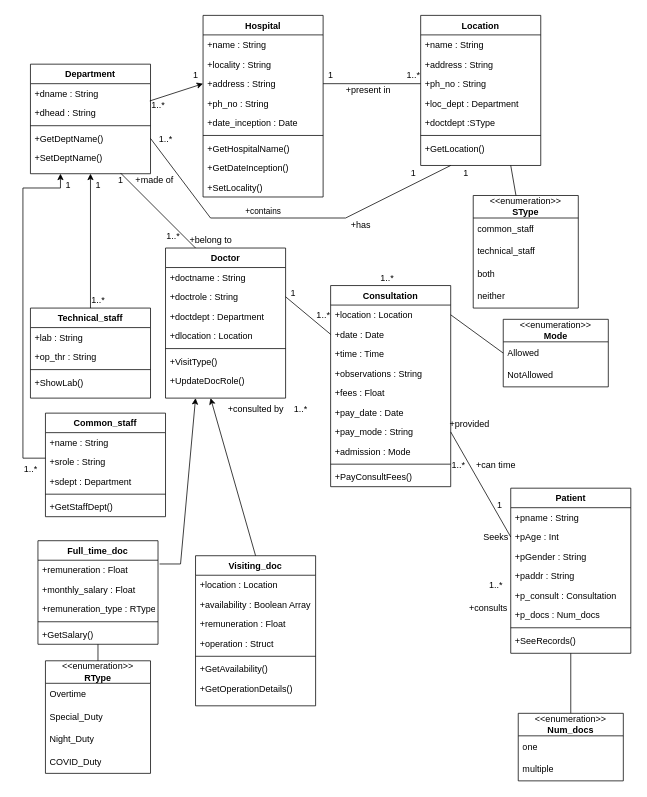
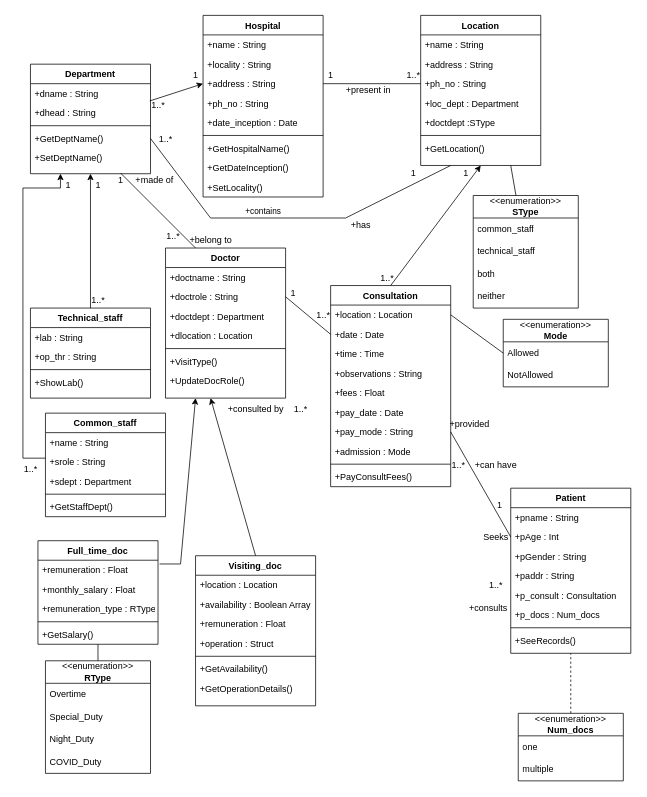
edge "Consultation" -> "+GetLocation()": added
node "+can time": label "+can time" -> "+can have"
edge "Patient" -- "<<enumeration>> Num_docs": style solid -> dashed
